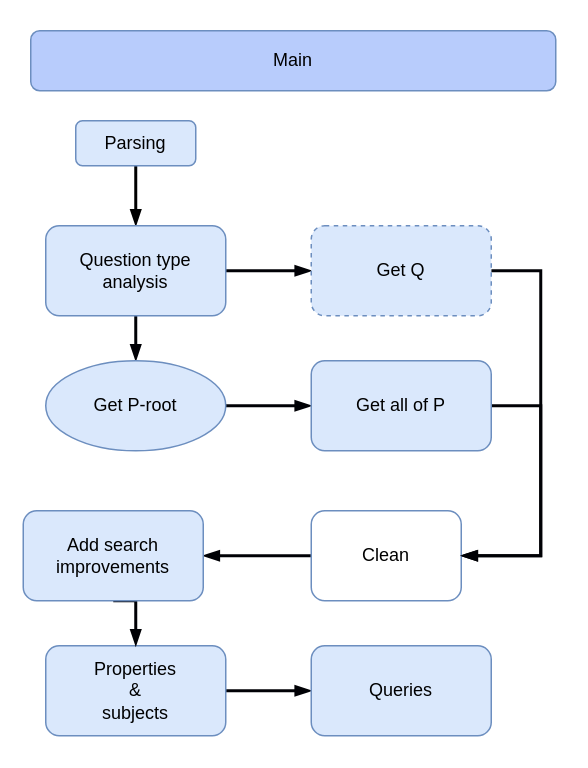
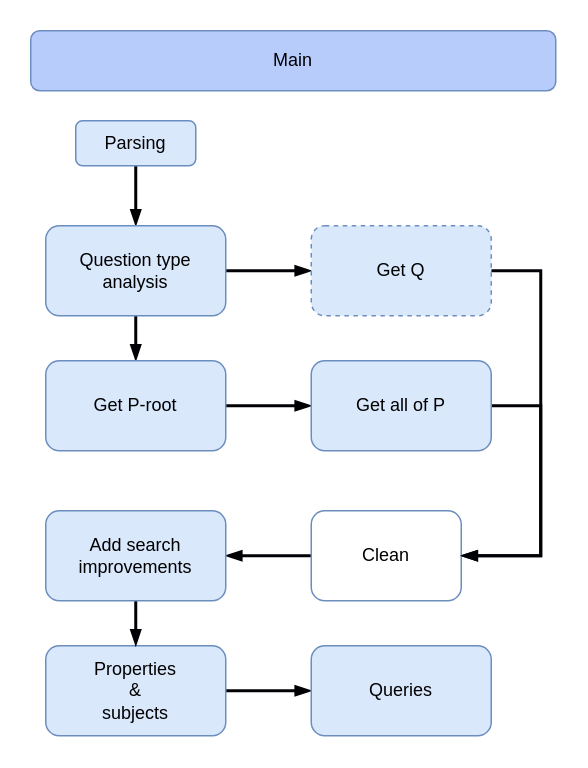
node "Get P-root": shape ellipse -> rounded rectangle
node "Add search improvements": moved (113, 556) -> (136, 556)
